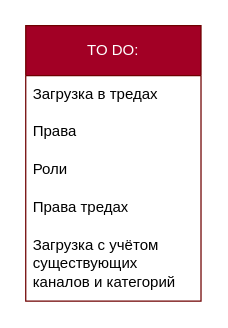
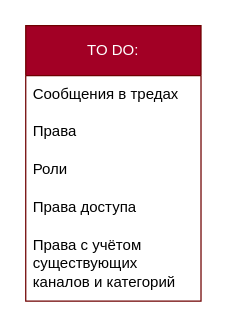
node "Загрузка в тредах": label "Загрузка в тредах" -> "Сообщения в тредах"
node "Права тредах": label "Права тредах" -> "Права доступа"
node "Загрузка с учётом существующих каналов и категорий": label "Загрузка с учётом существующих каналов и категорий" -> "Права с учётом существующих каналов и категорий"
